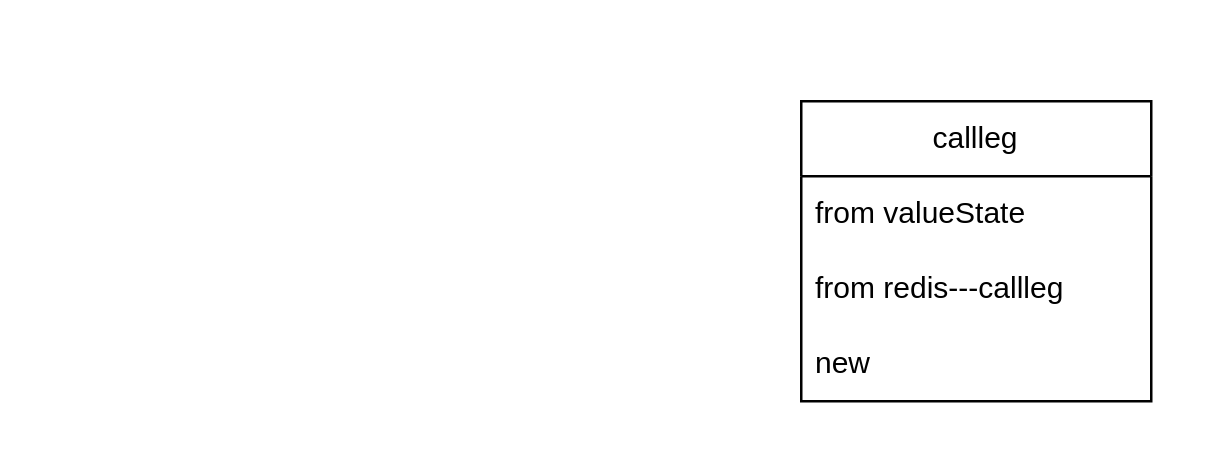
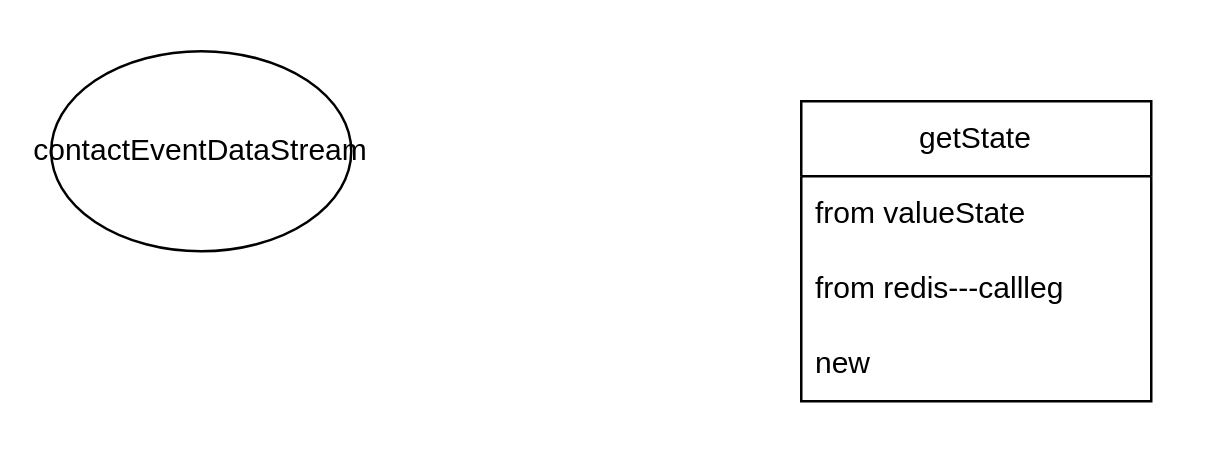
node "callleg": label "callleg" -> "getState"
node "contactEventDataStream": added
